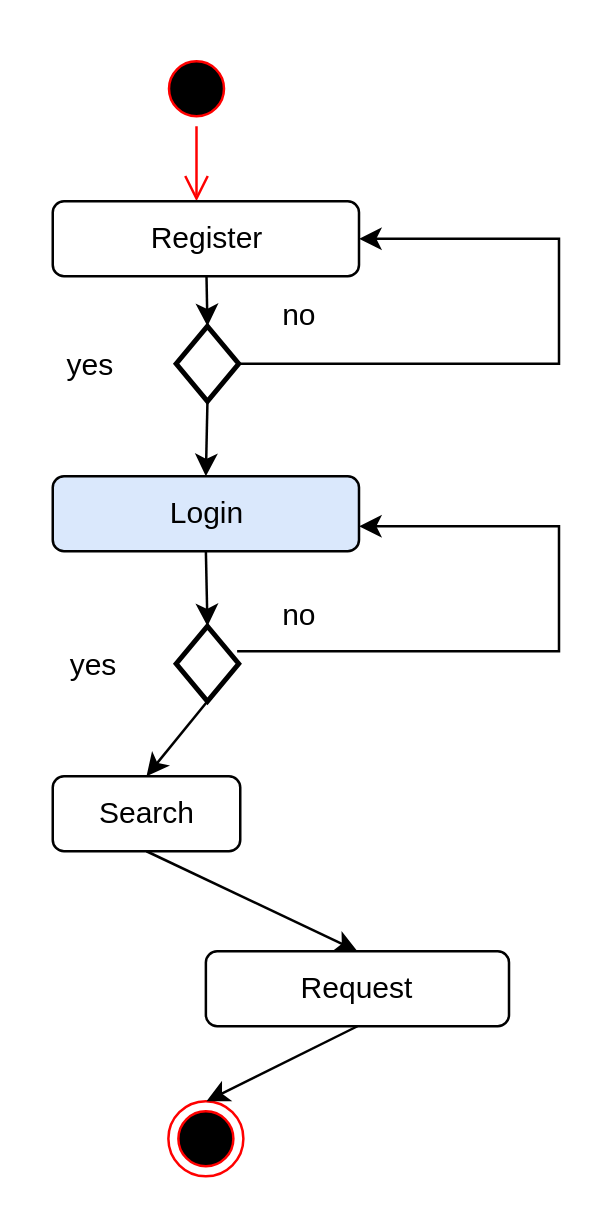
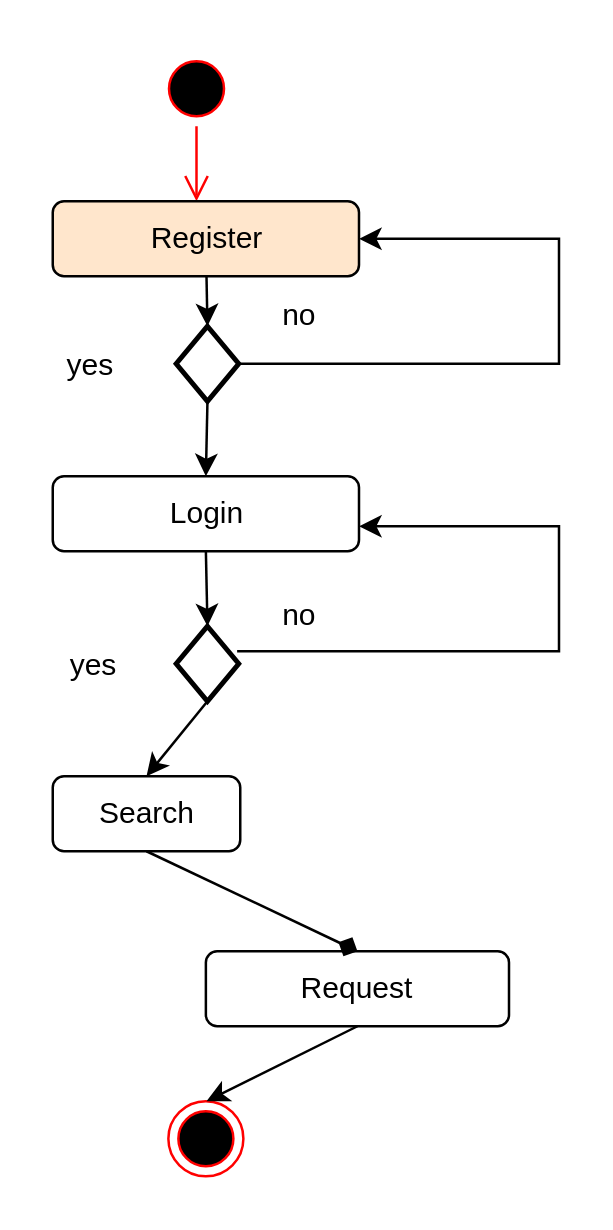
node "Register": fillcolor #ffffff -> #ffe6cc
node "Login": fillcolor #dae8fc -> #ffffff
edge "Search" -> "Request": arrowhead classic -> diamond
